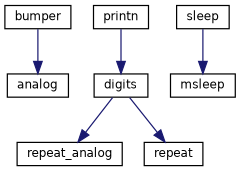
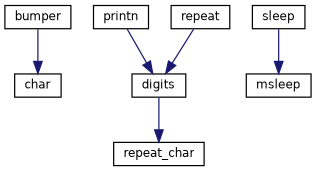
node "analog": label "analog" -> "char"
edge "digits" -> "repeat": reversed
node "repeat_analog": label "repeat_analog" -> "repeat_char"
